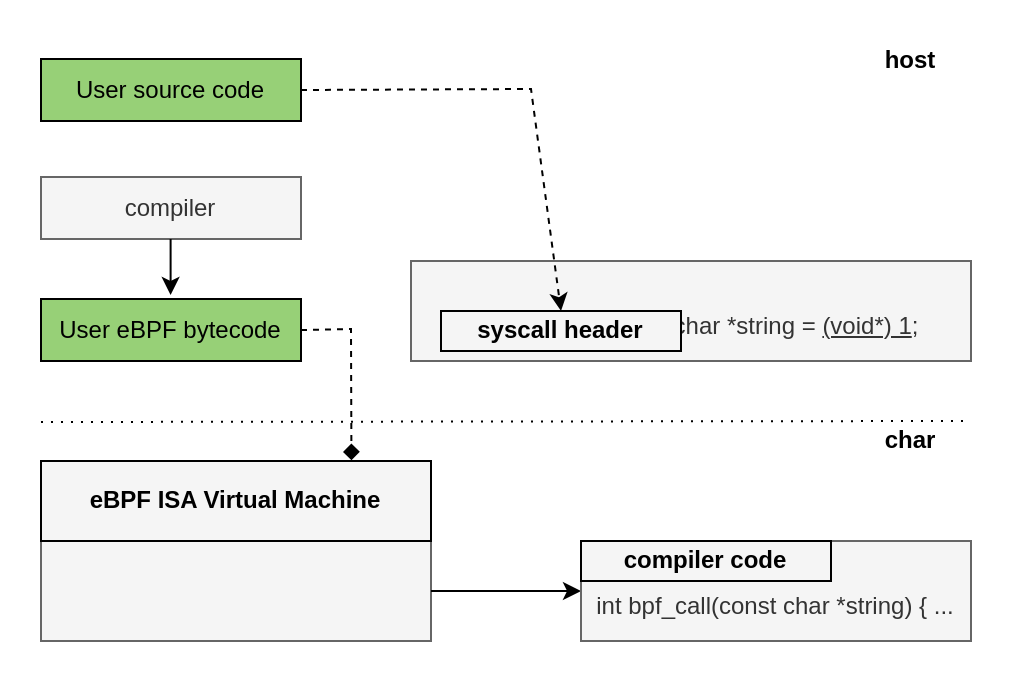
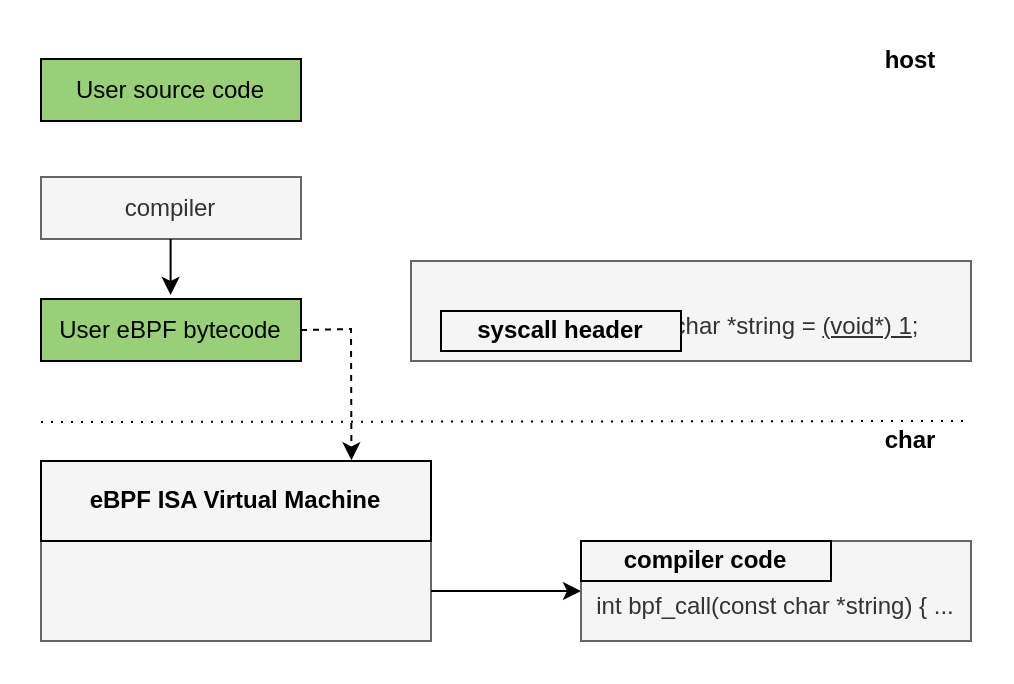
edge "User source code" -> "syscall header": removed
edge "User eBPF bytecode" -> "eBPF ISA Virtual Machine": arrowhead diamond -> classic
